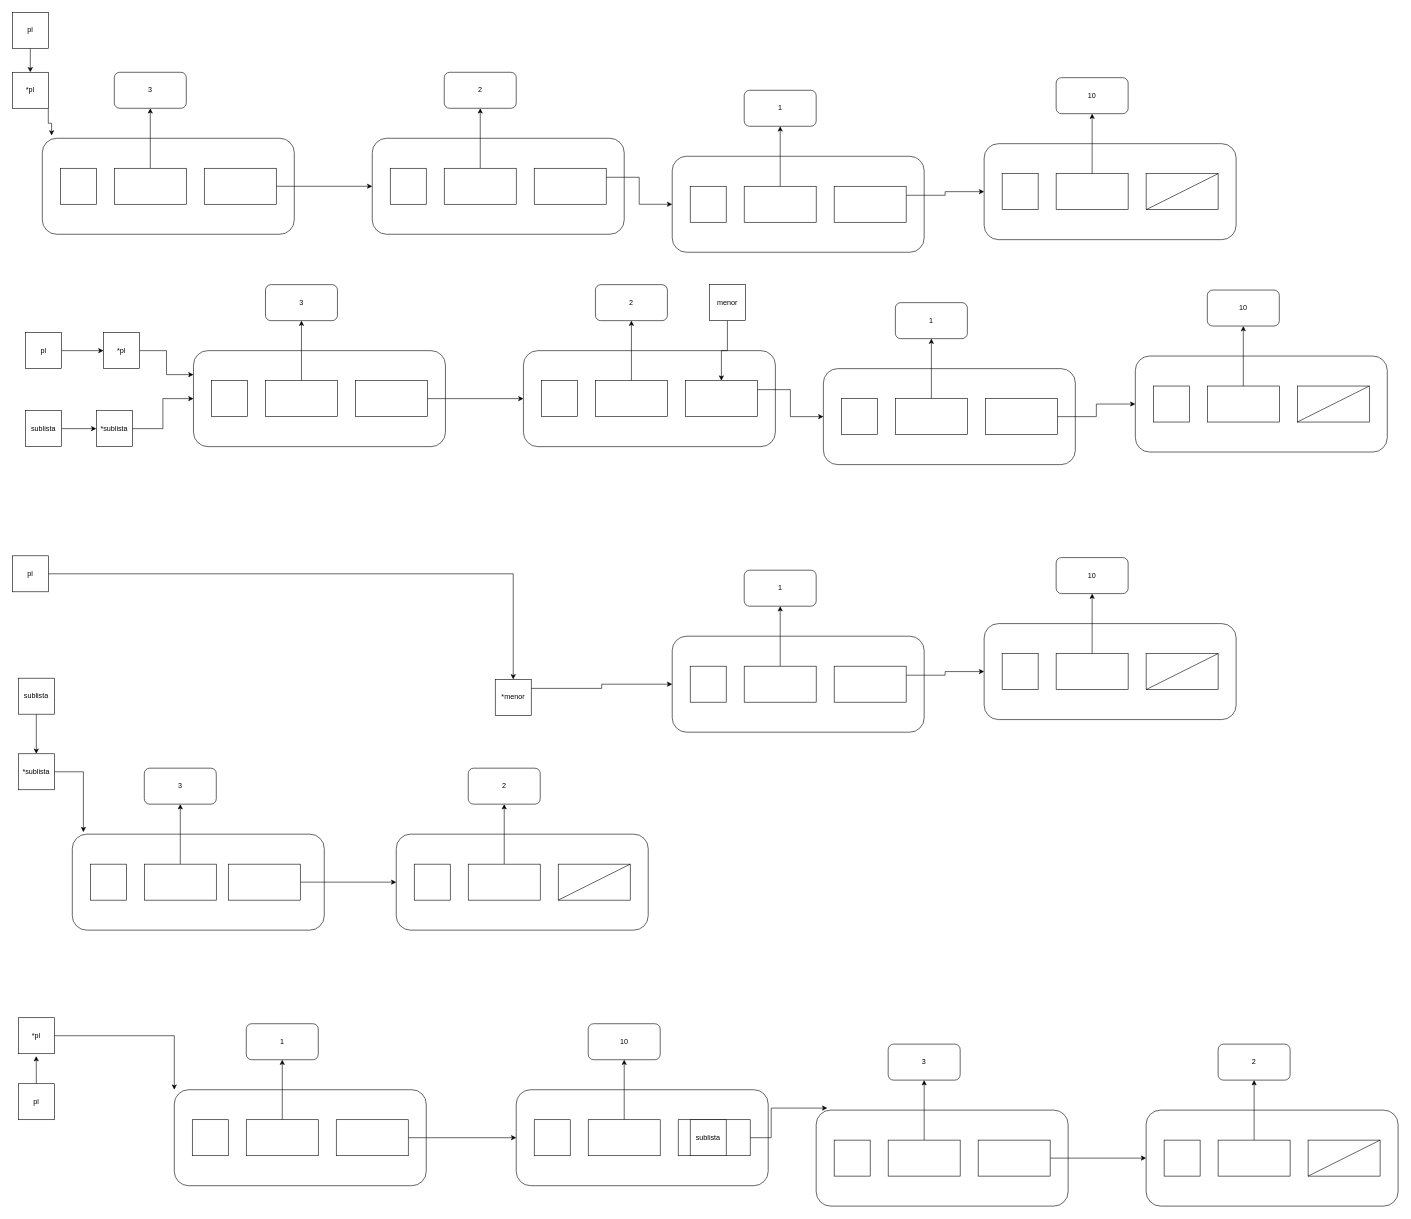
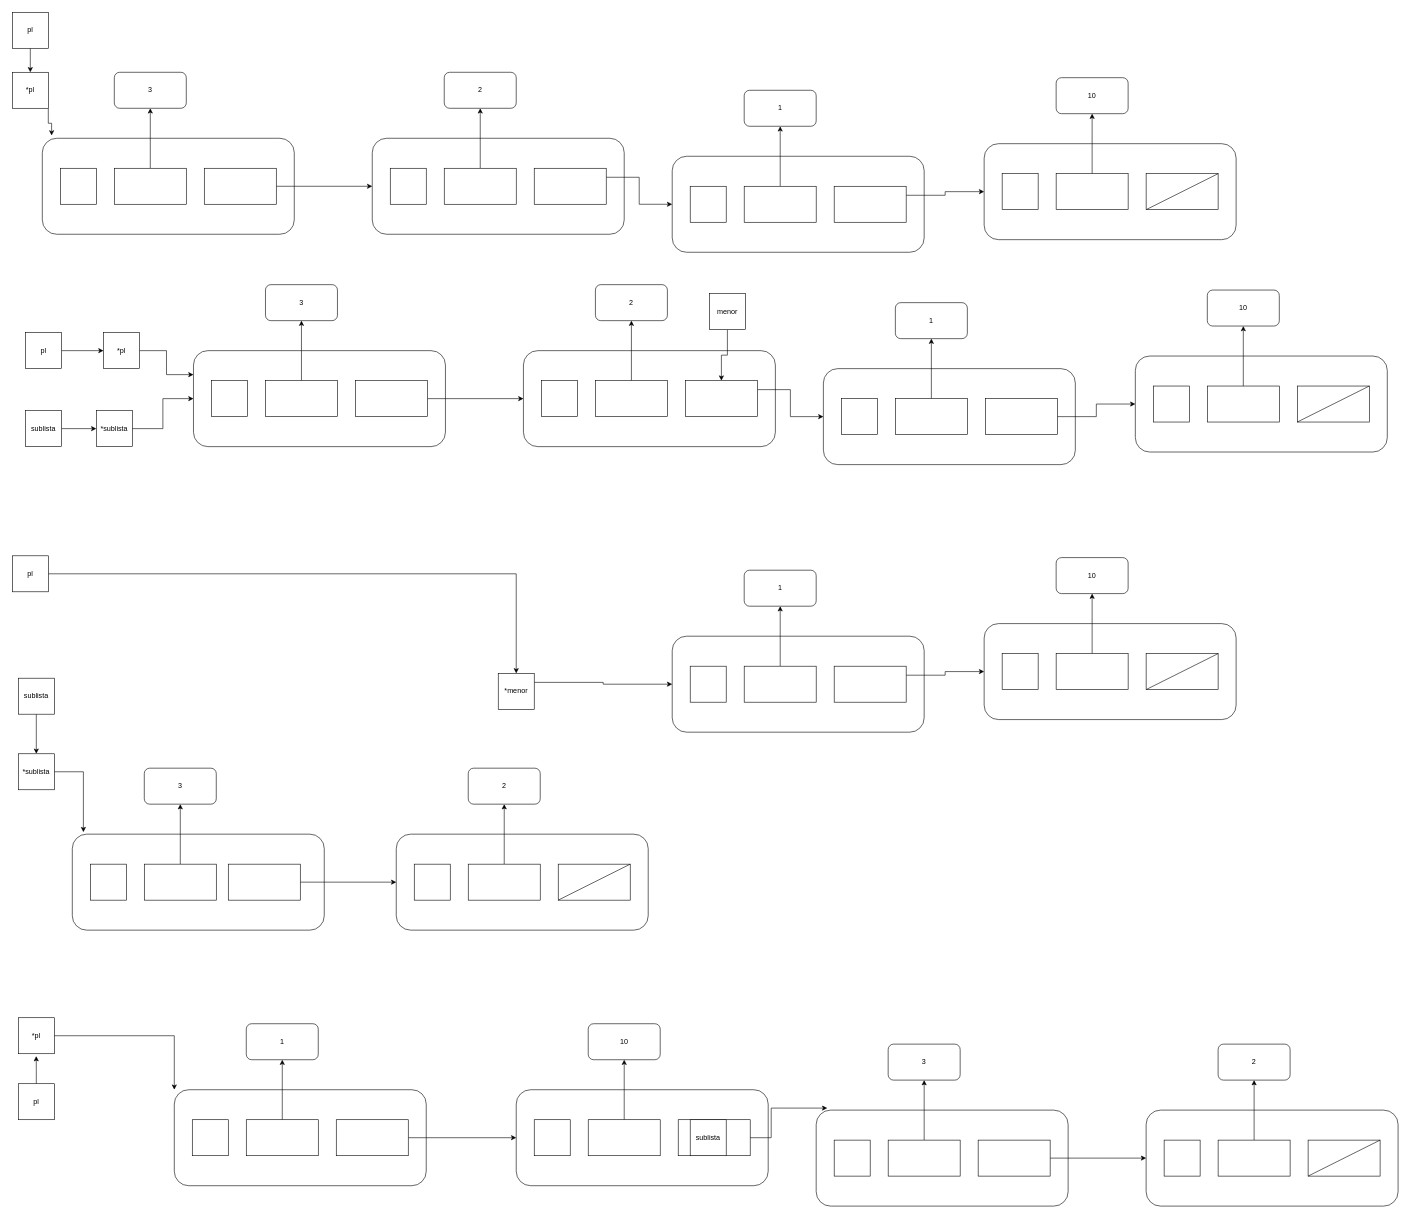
node "menor": moved (728, 303) -> (728, 312)
node "*menor": moved (513, 698) -> (516, 692)
